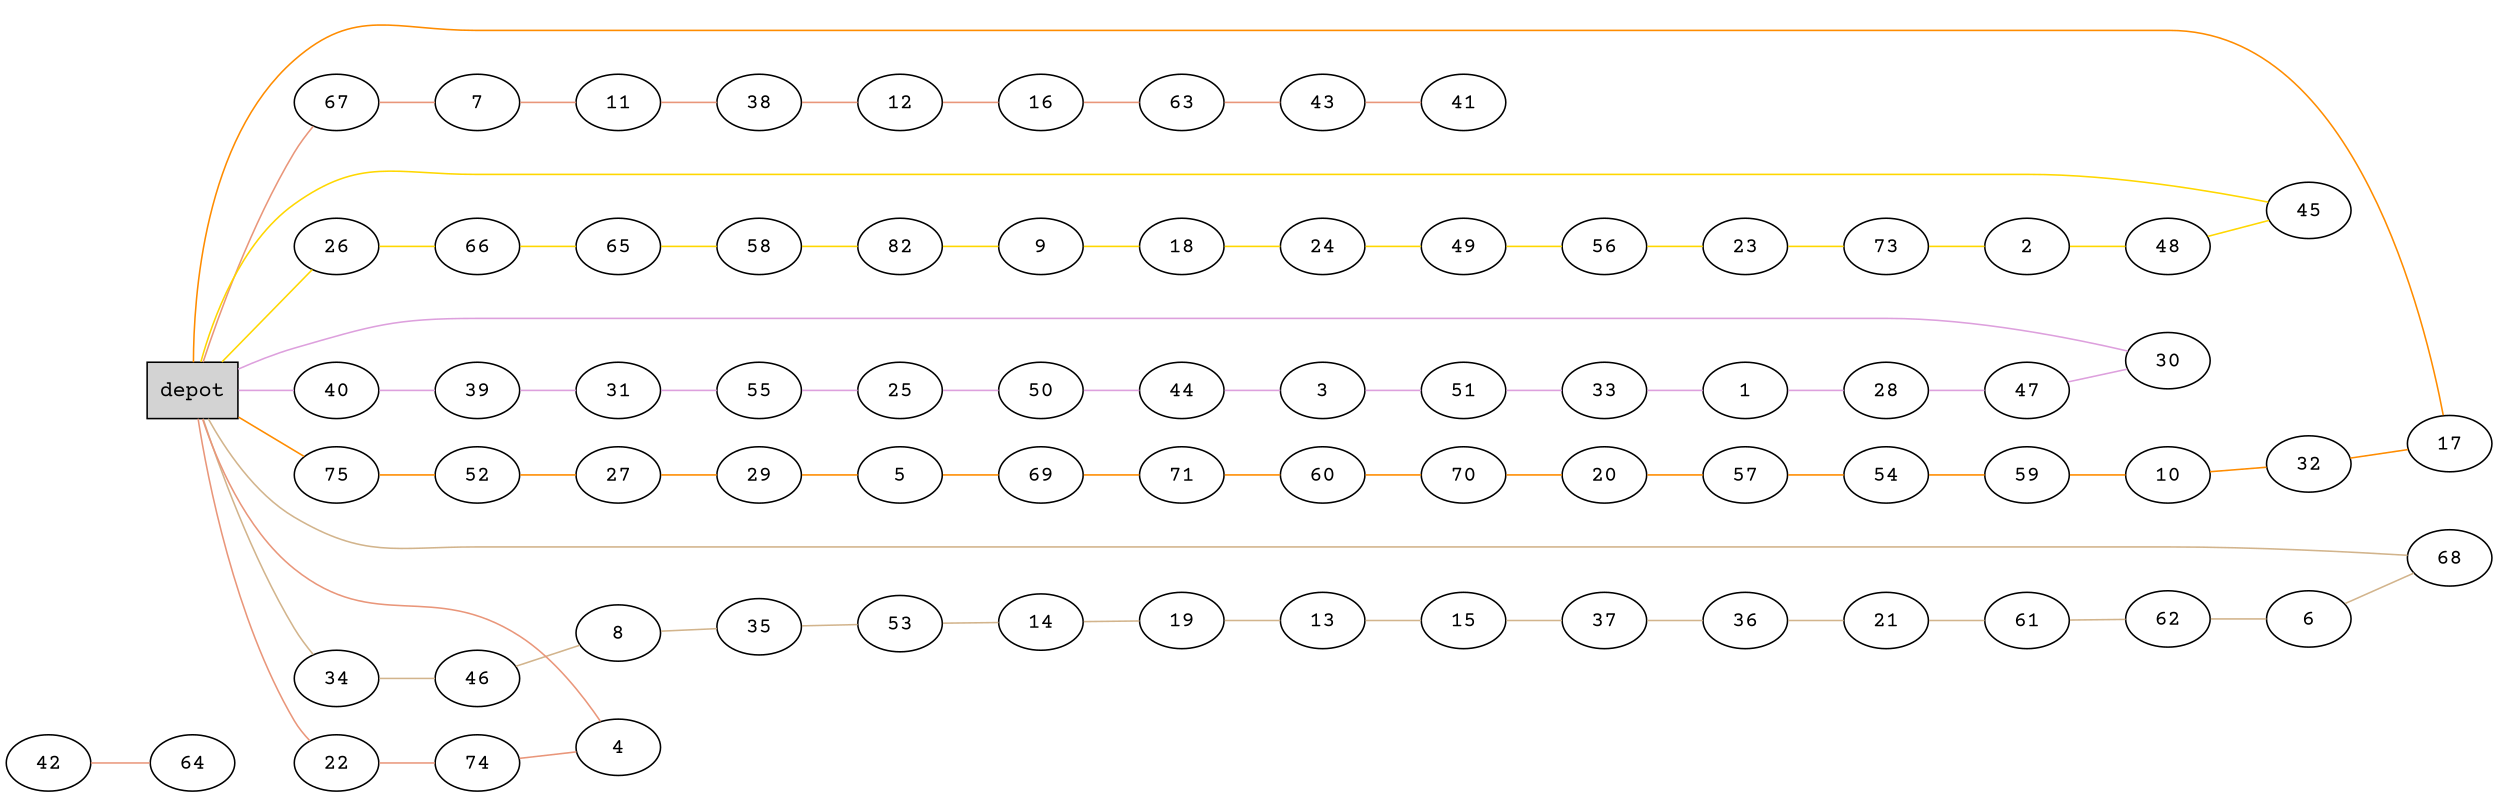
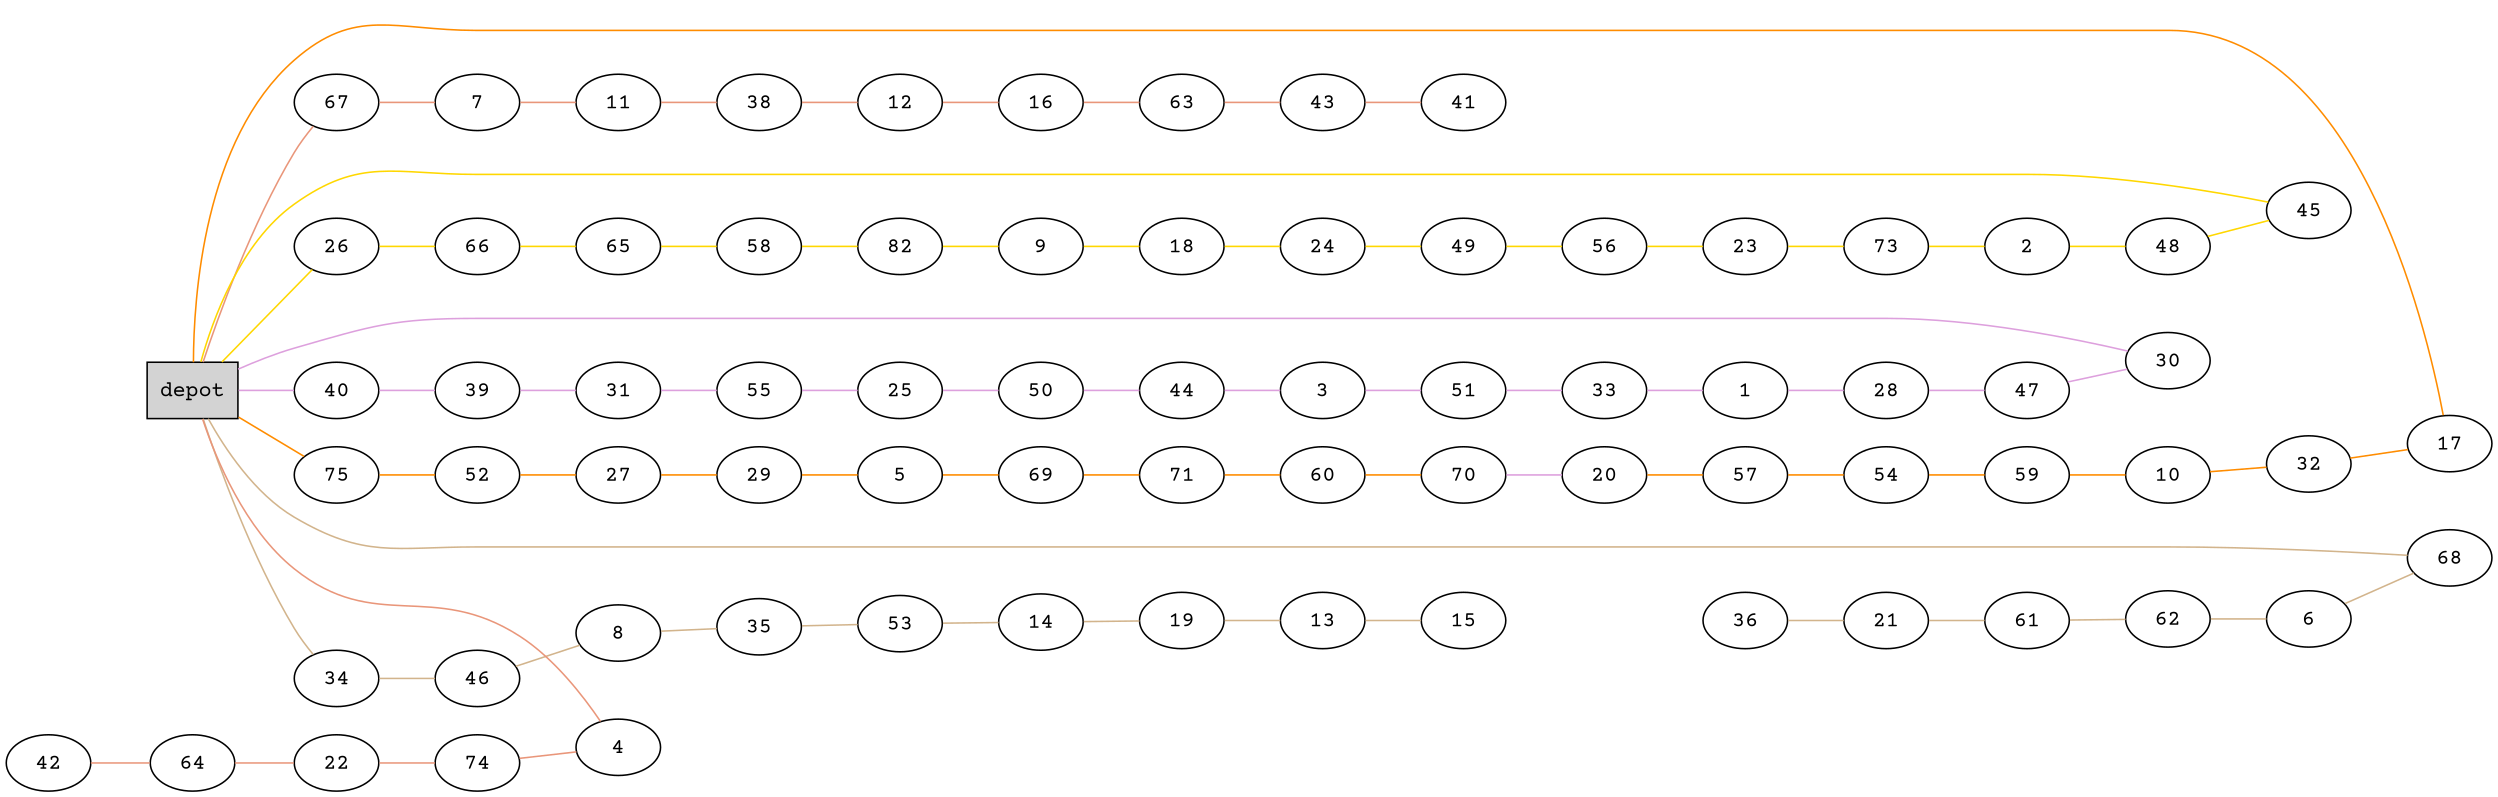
edge "70" -- "20": color darkorange -> plum
edge "depot" -- "22": now "64" -- "22"
node "37": removed
